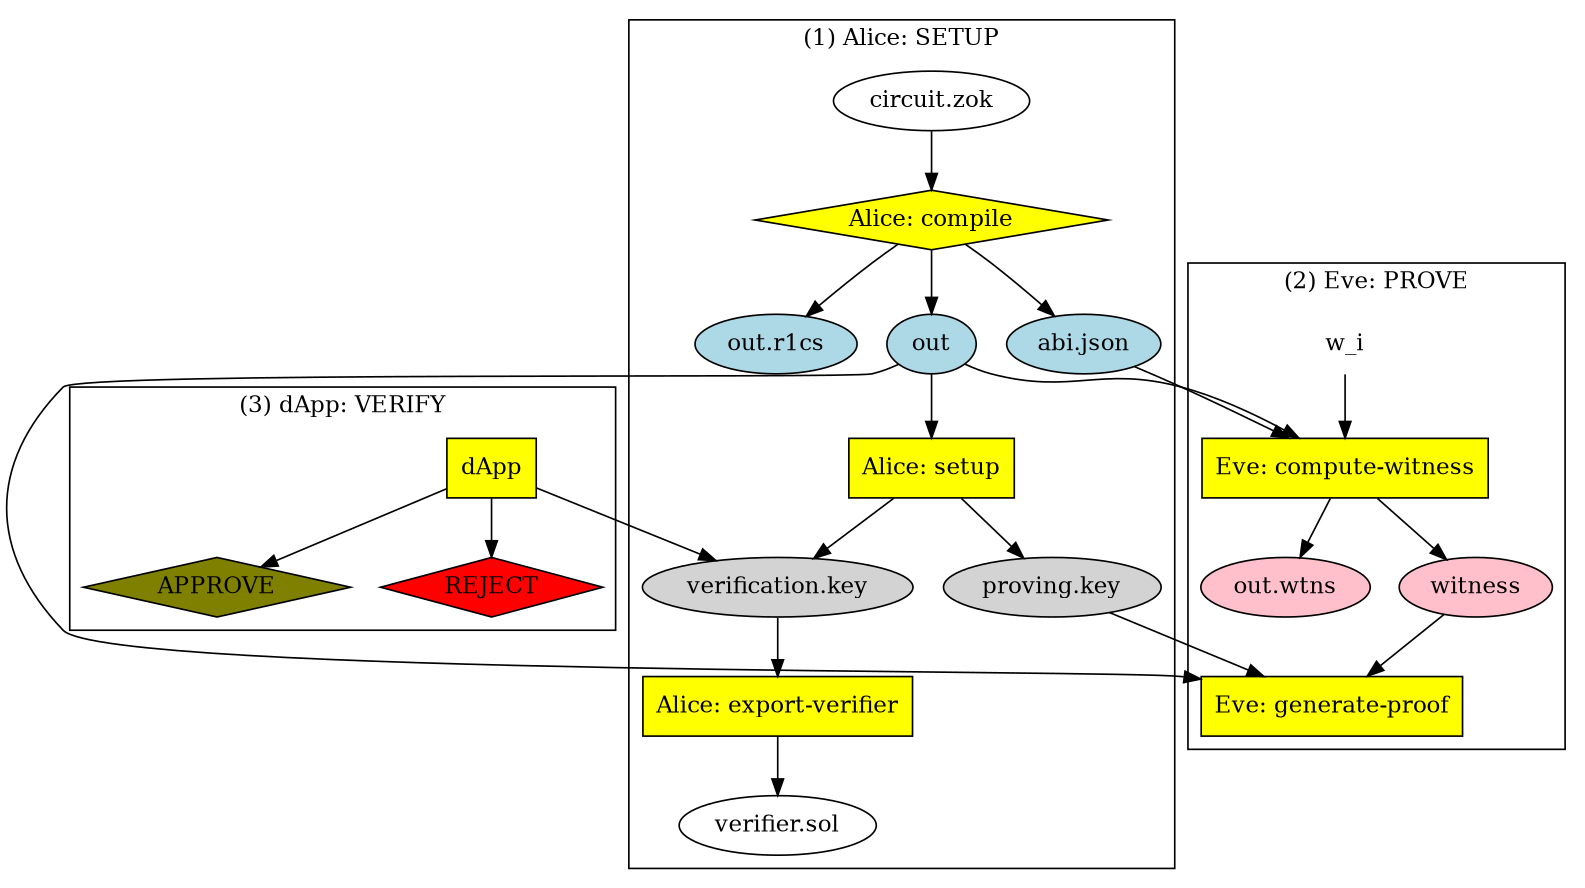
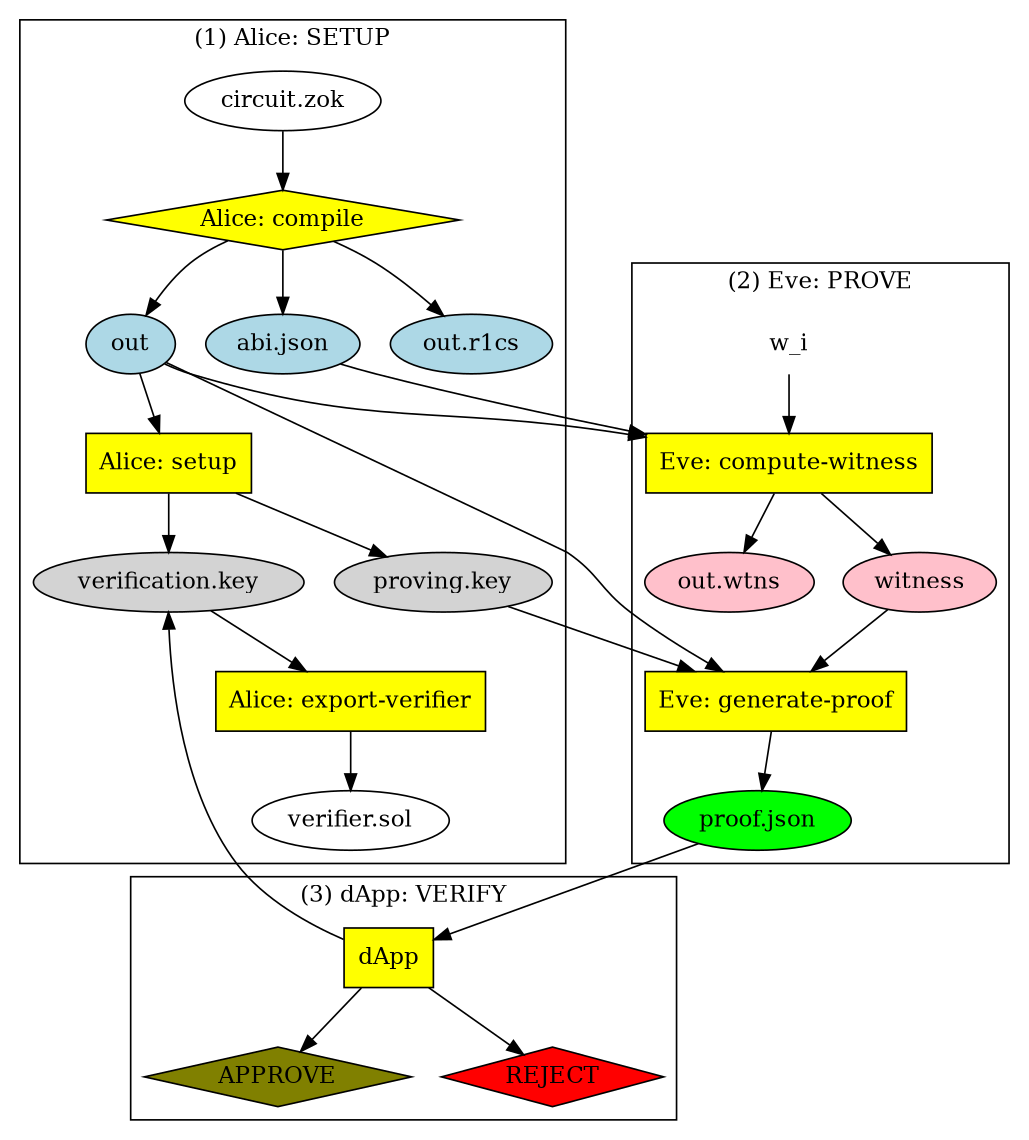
node "proof.json": added
